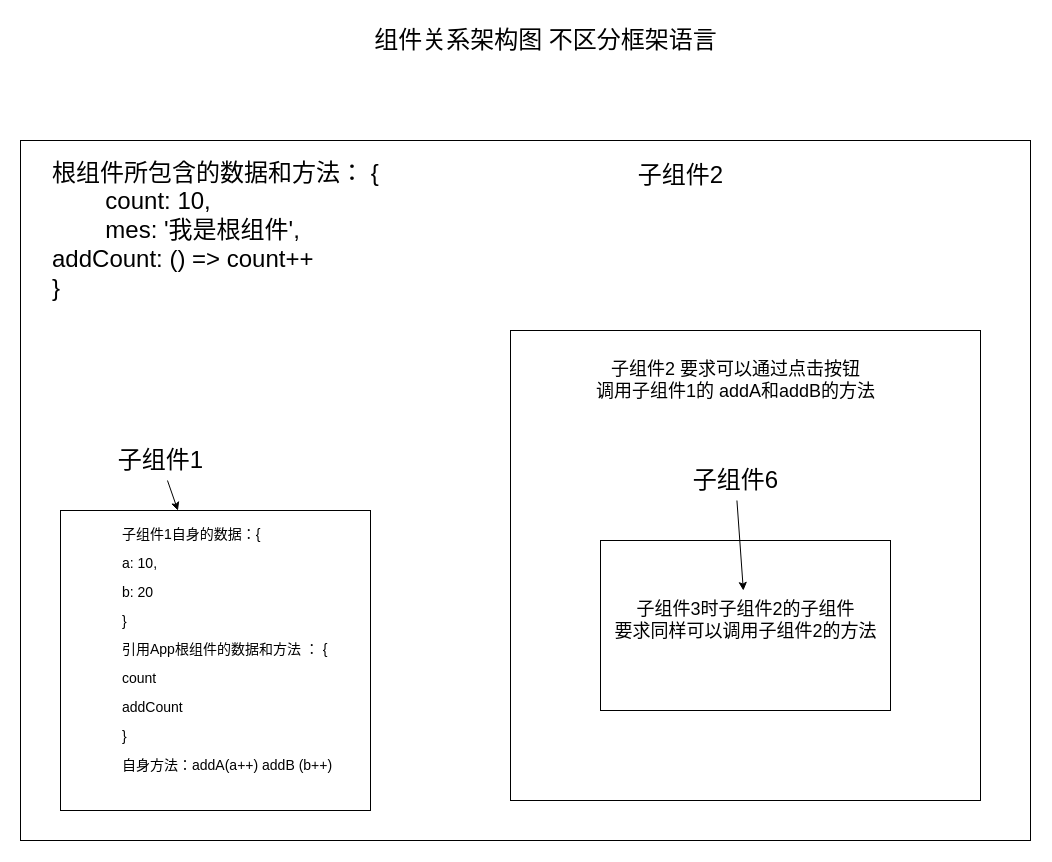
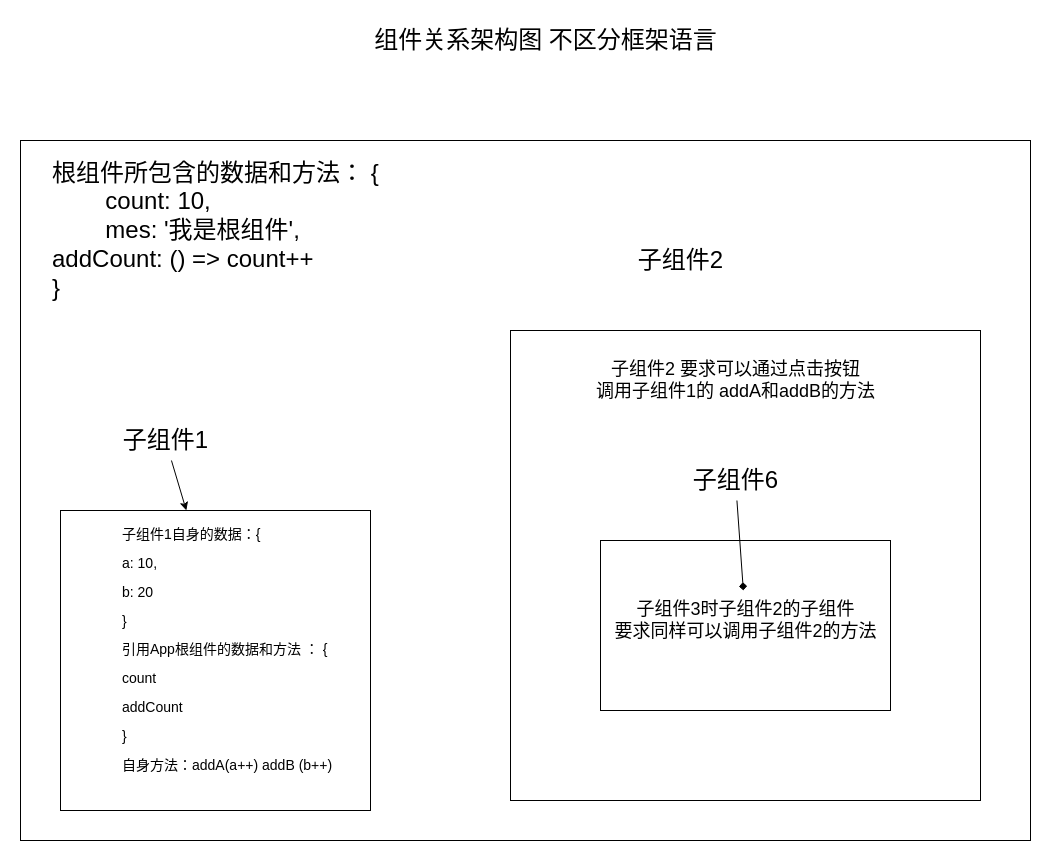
node "子组件2": moved (681, 176) -> (681, 261)
node "子组件1": moved (161, 461) -> (166, 441)
edge "子组件6" -> "子组件3时子组件2的子组件 要求同样可以调用子组件2的方法": arrowhead classic -> diamond
